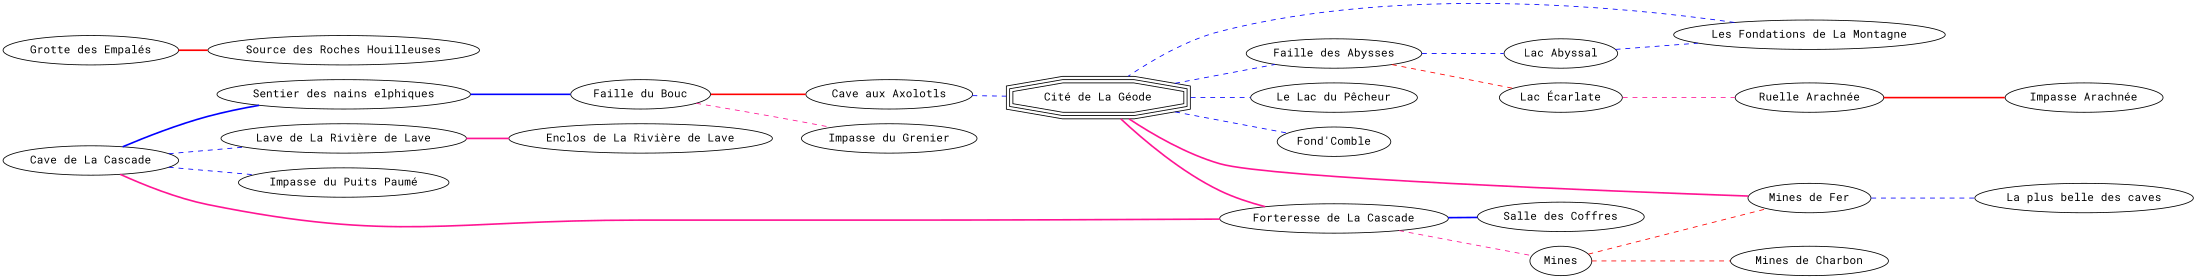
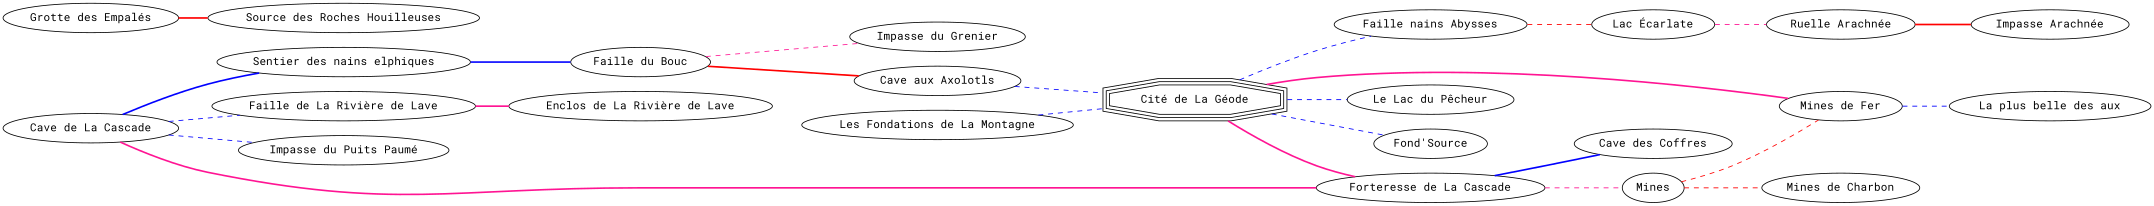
node "Faille des Abysses": label "Faille des Abysses" -> "Faille nains Abysses"
node "Lac Abyssal": removed
node "Lave de La Rivière de Lave": label "Lave de La Rivière de Lave" -> "Faille de La Rivière de Lave"
node "Fond'Comble": label "Fond'Comble" -> "Fond'Source"
node "La plus belle des caves": label "La plus belle des caves" -> "La plus belle des aux"
node "Salle des Coffres": label "Salle des Coffres" -> "Cave des Coffres"
